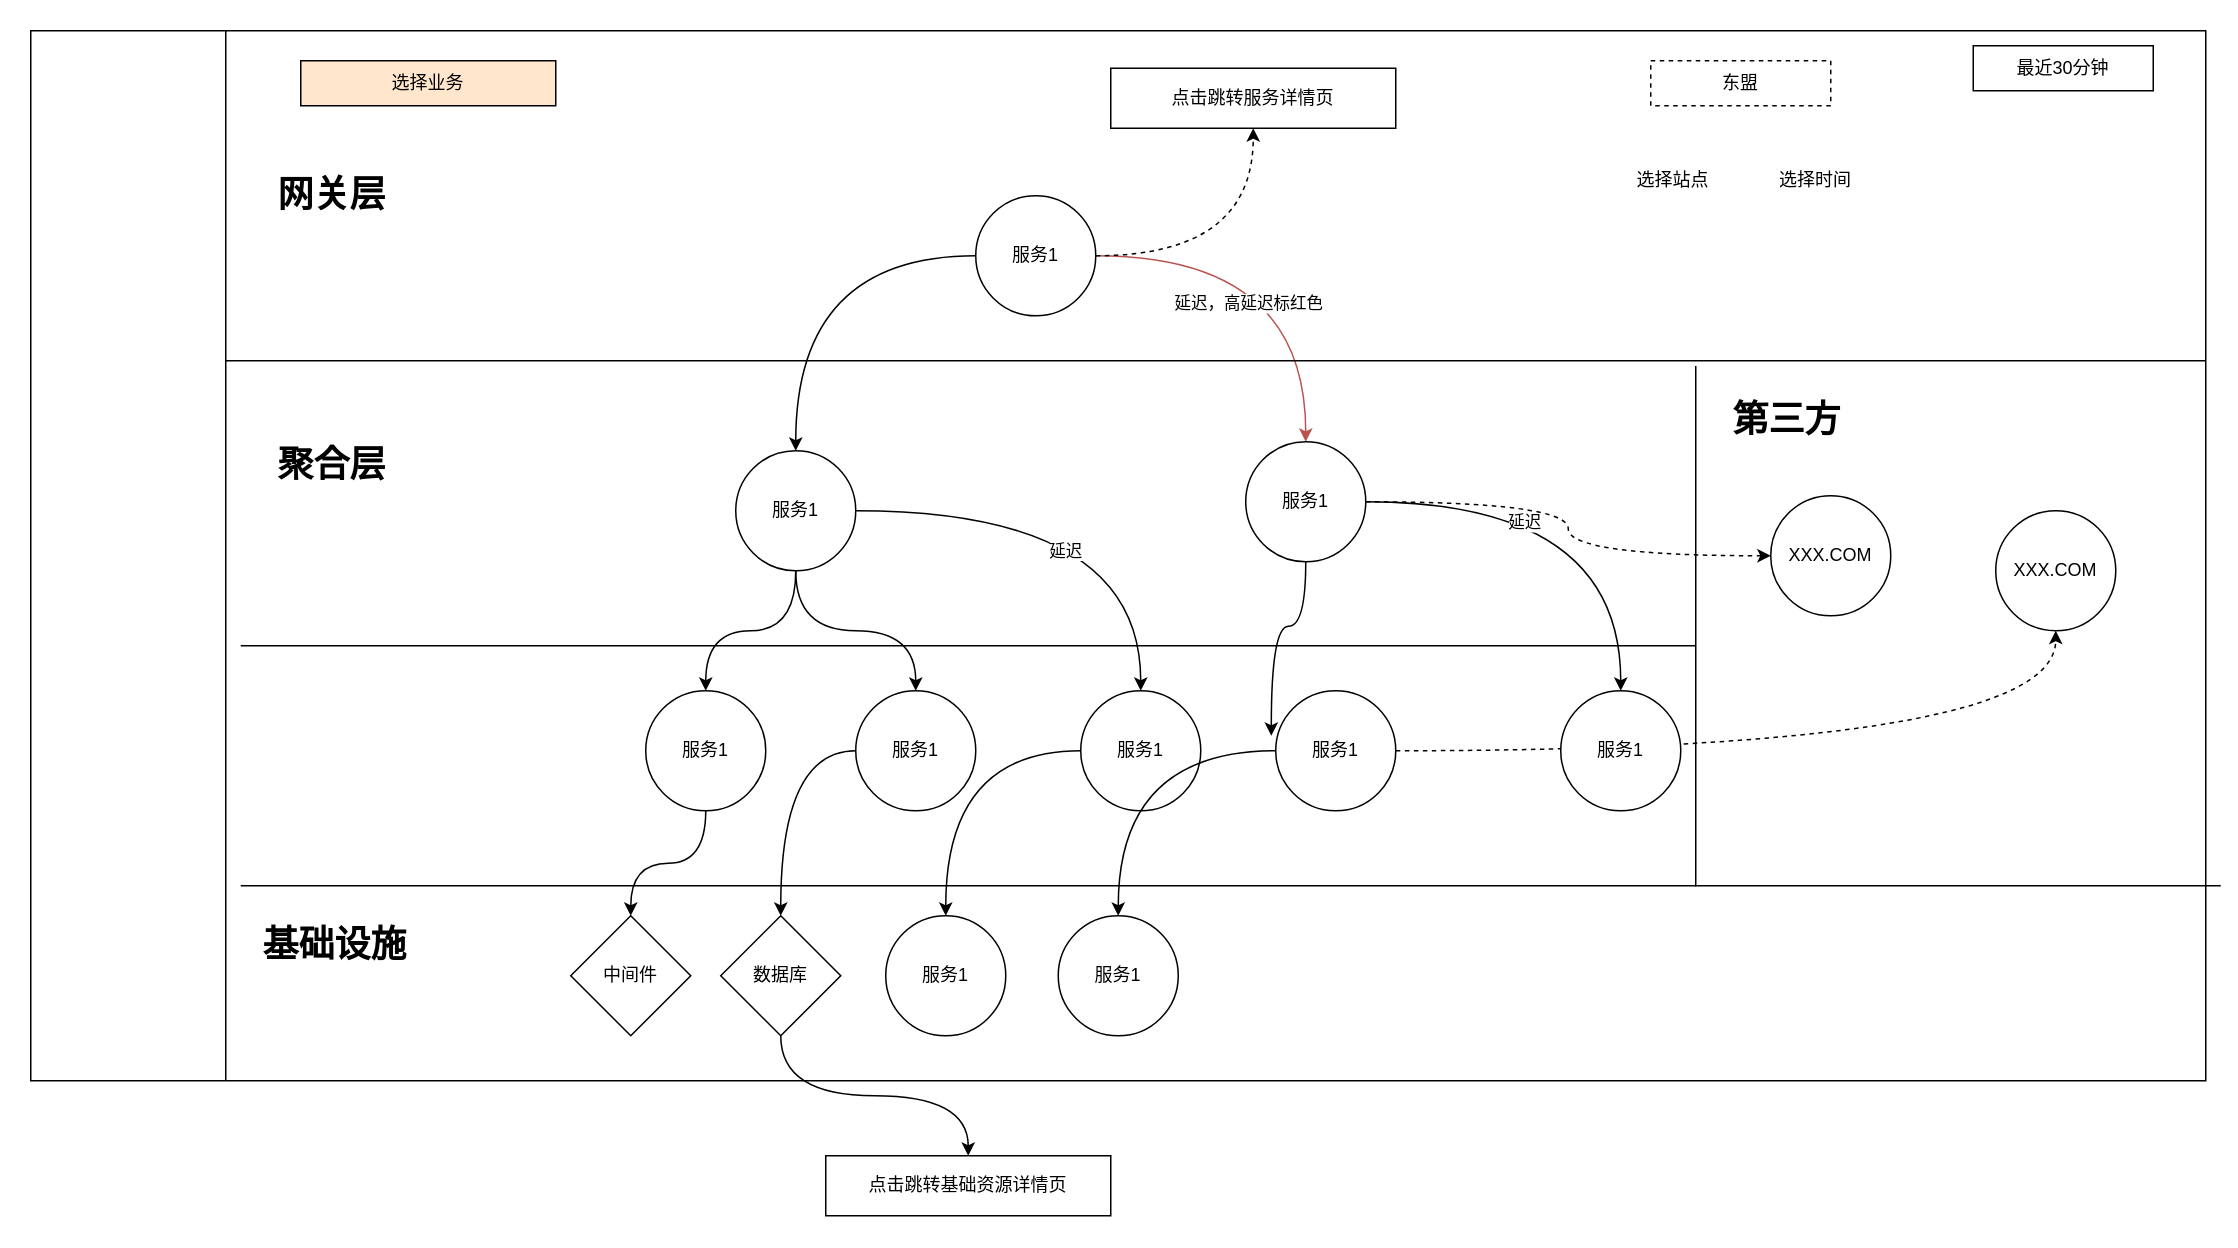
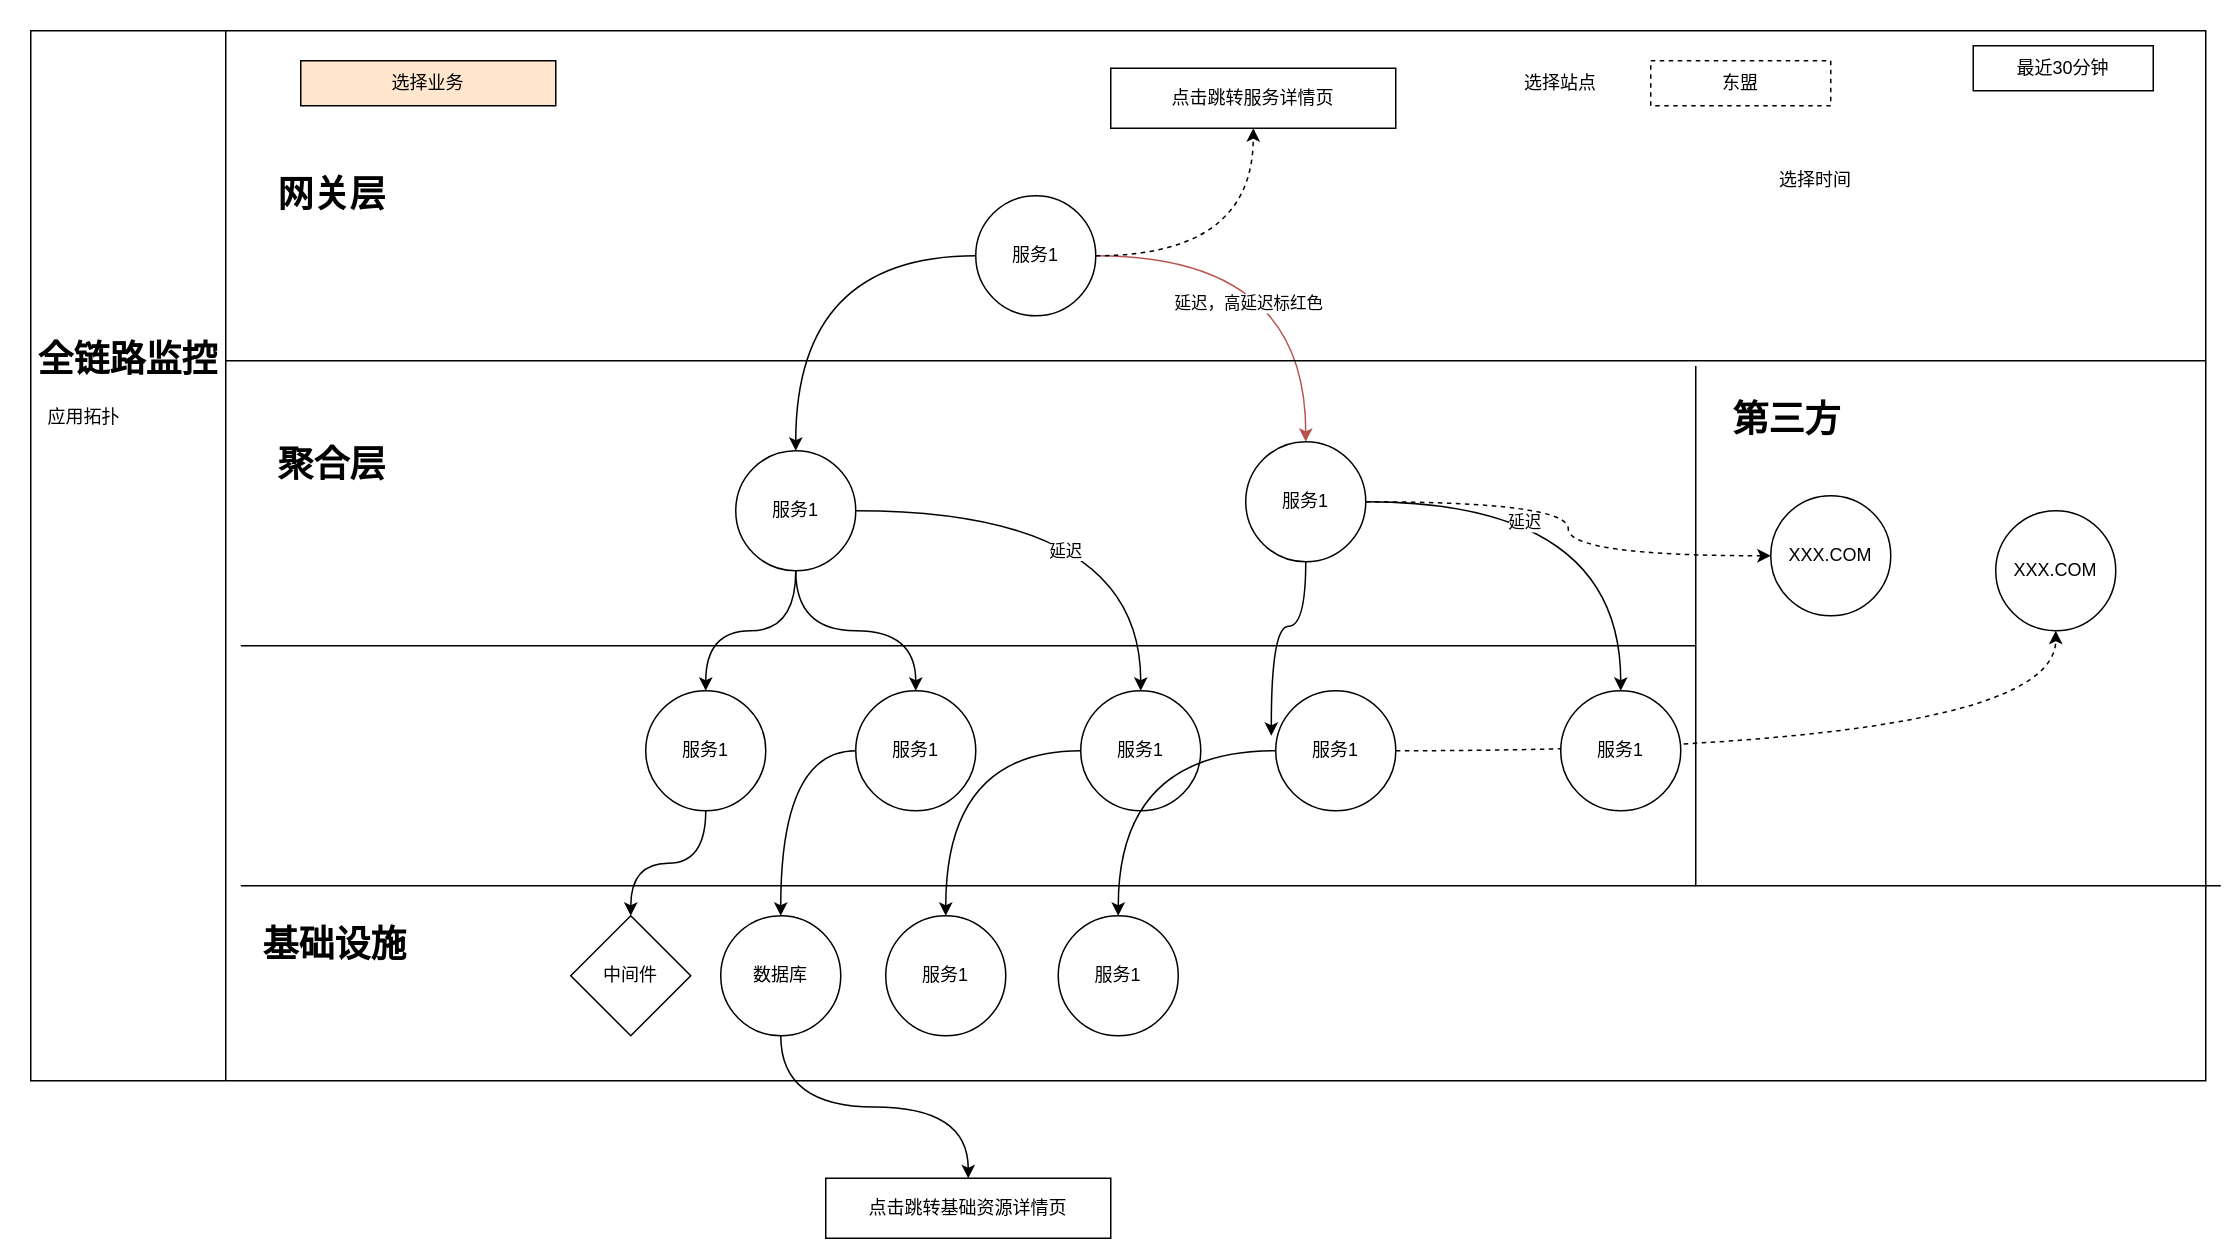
node "选择站点": moved (1673, 181) -> (1561, 83)
node "全链路监控 应用拓扑": added
node "数据库": shape diamond -> ellipse
node "点击跳转基础资源详情页": moved (968, 1186) -> (968, 1208)
